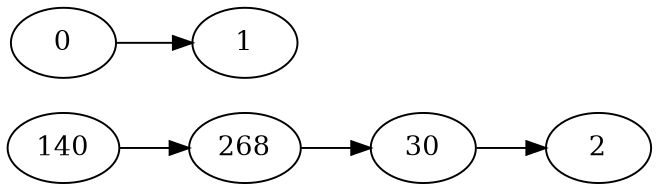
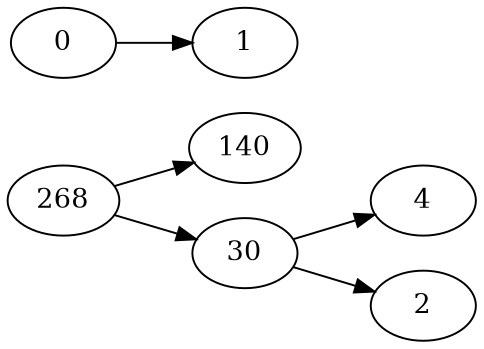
edge "140" -> "268": reversed
node "4": added
